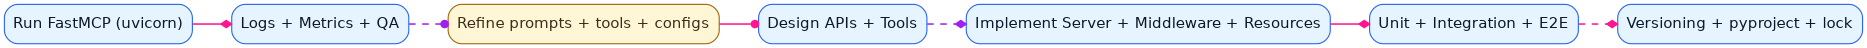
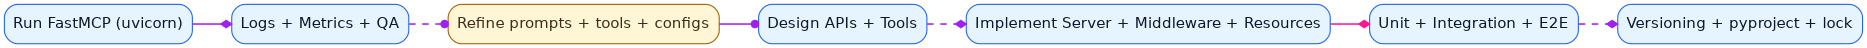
edge "Run FastMCP (uvicorn)" -> "Logs + Metrics + QA": color deeppink -> purple
edge "Refine prompts + tools + configs" -> "Design APIs + Tools": color deeppink -> purple
edge "Unit + Integration + E2E" -> "Versioning + pyproject + lock": color deeppink -> purple
